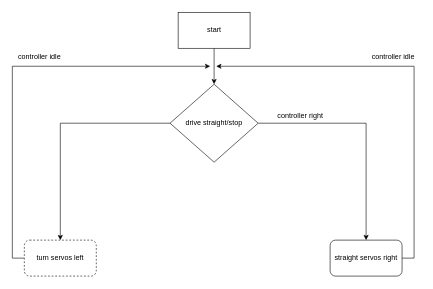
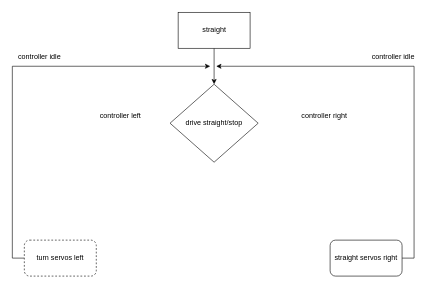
node "start": label "start" -> "straight"
node "controller left": added
node "controller right": moved (300, 116) -> (324, 116)
edge "drive straight/stop" -> "turn servos left": removed
edge "drive straight/stop" -> "straight servos right": removed
